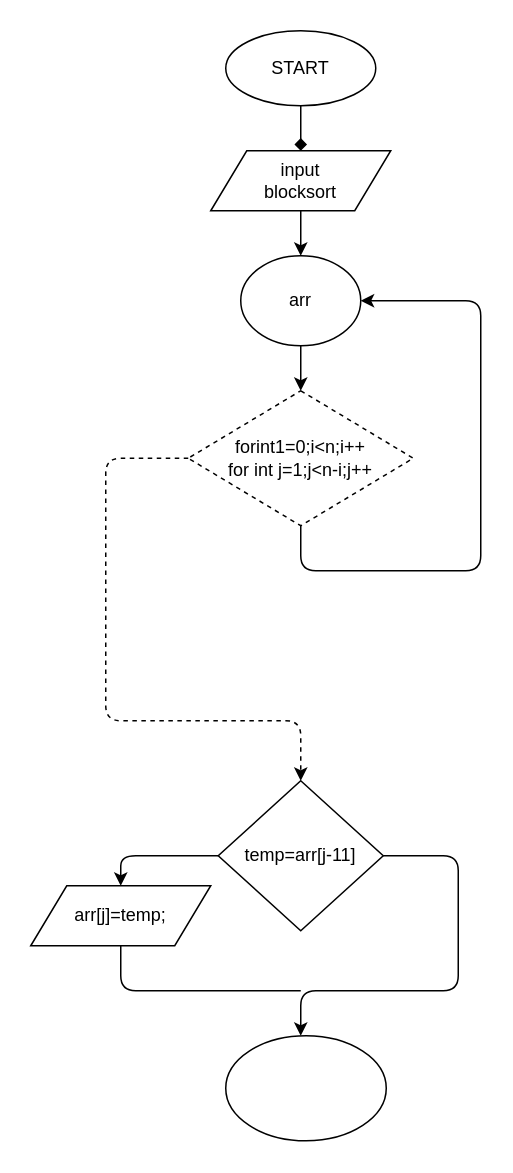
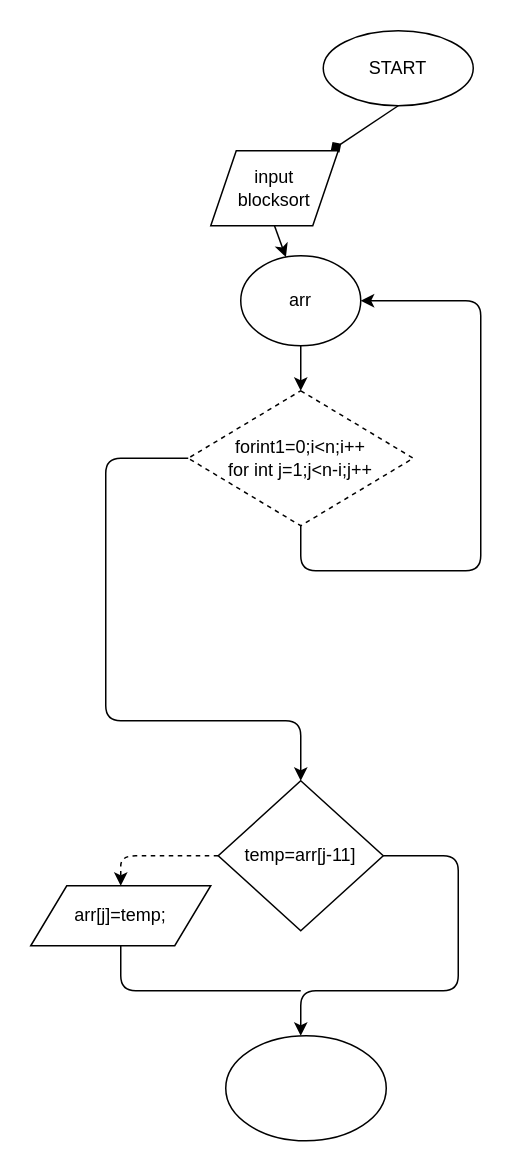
node "START": moved (301, 68) -> (398, 68)
node "input blocksort": size 180x60 -> 128x75
edge "forint1=0;i<n;i++ for int j=1;j<n-i;j++" -> "temp=arr[j-11]": style dashed -> solid
edge "temp=arr[j-11]" -> "arr[j]=temp;": style solid -> dashed
